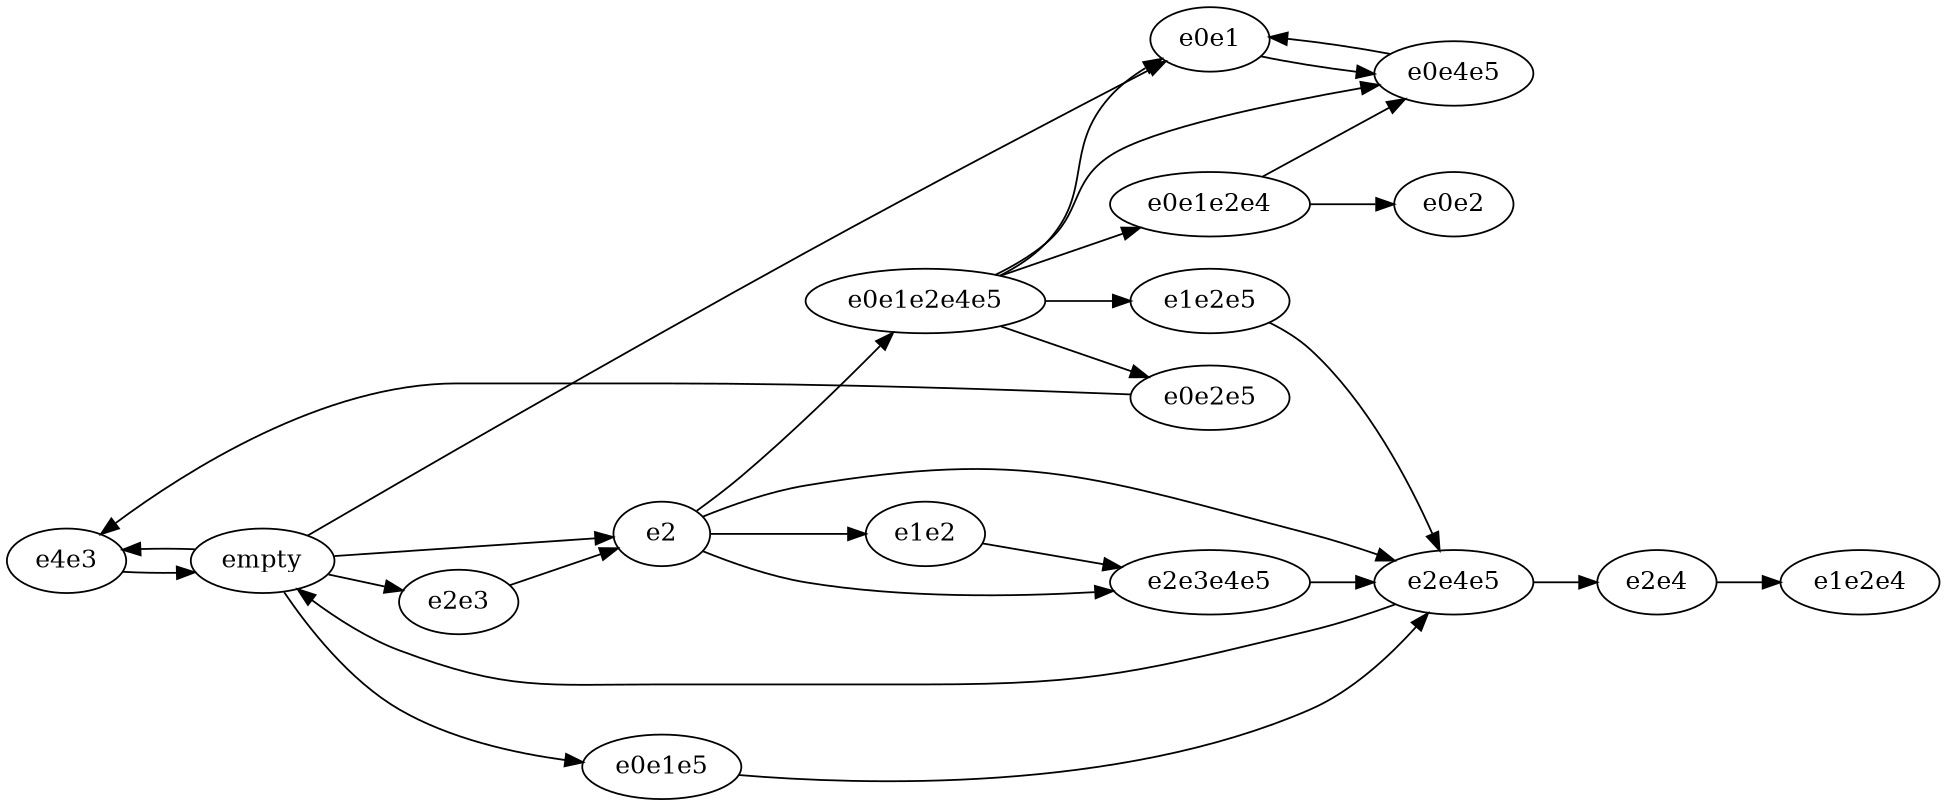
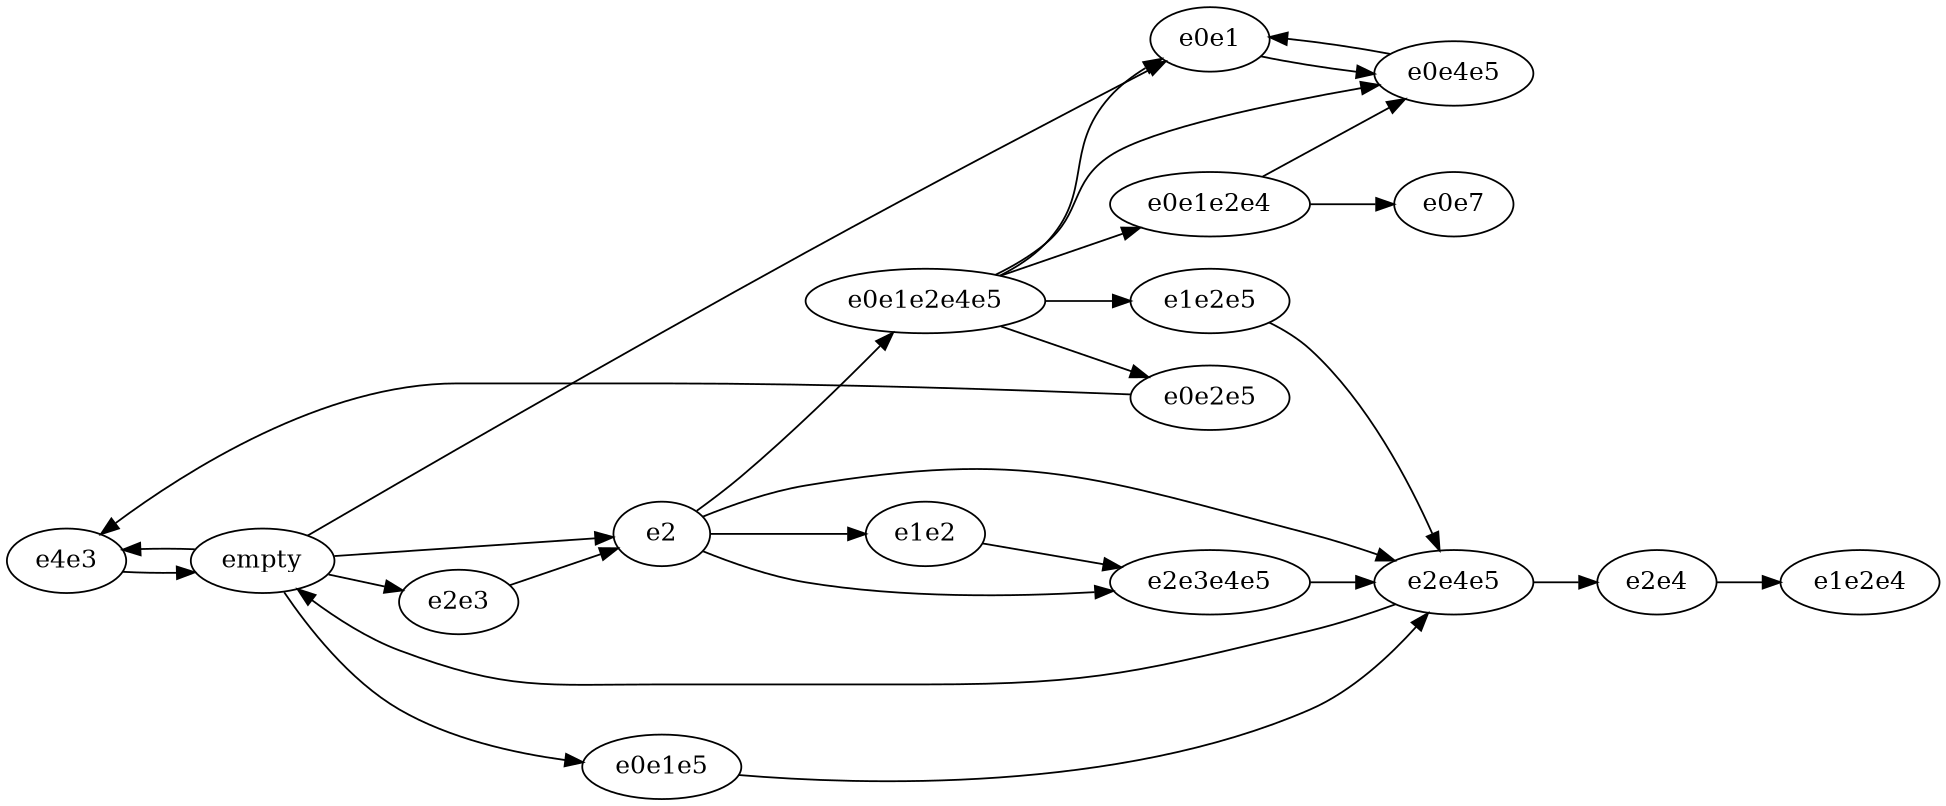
node "e0e2": label "e0e2" -> "e0e7"
